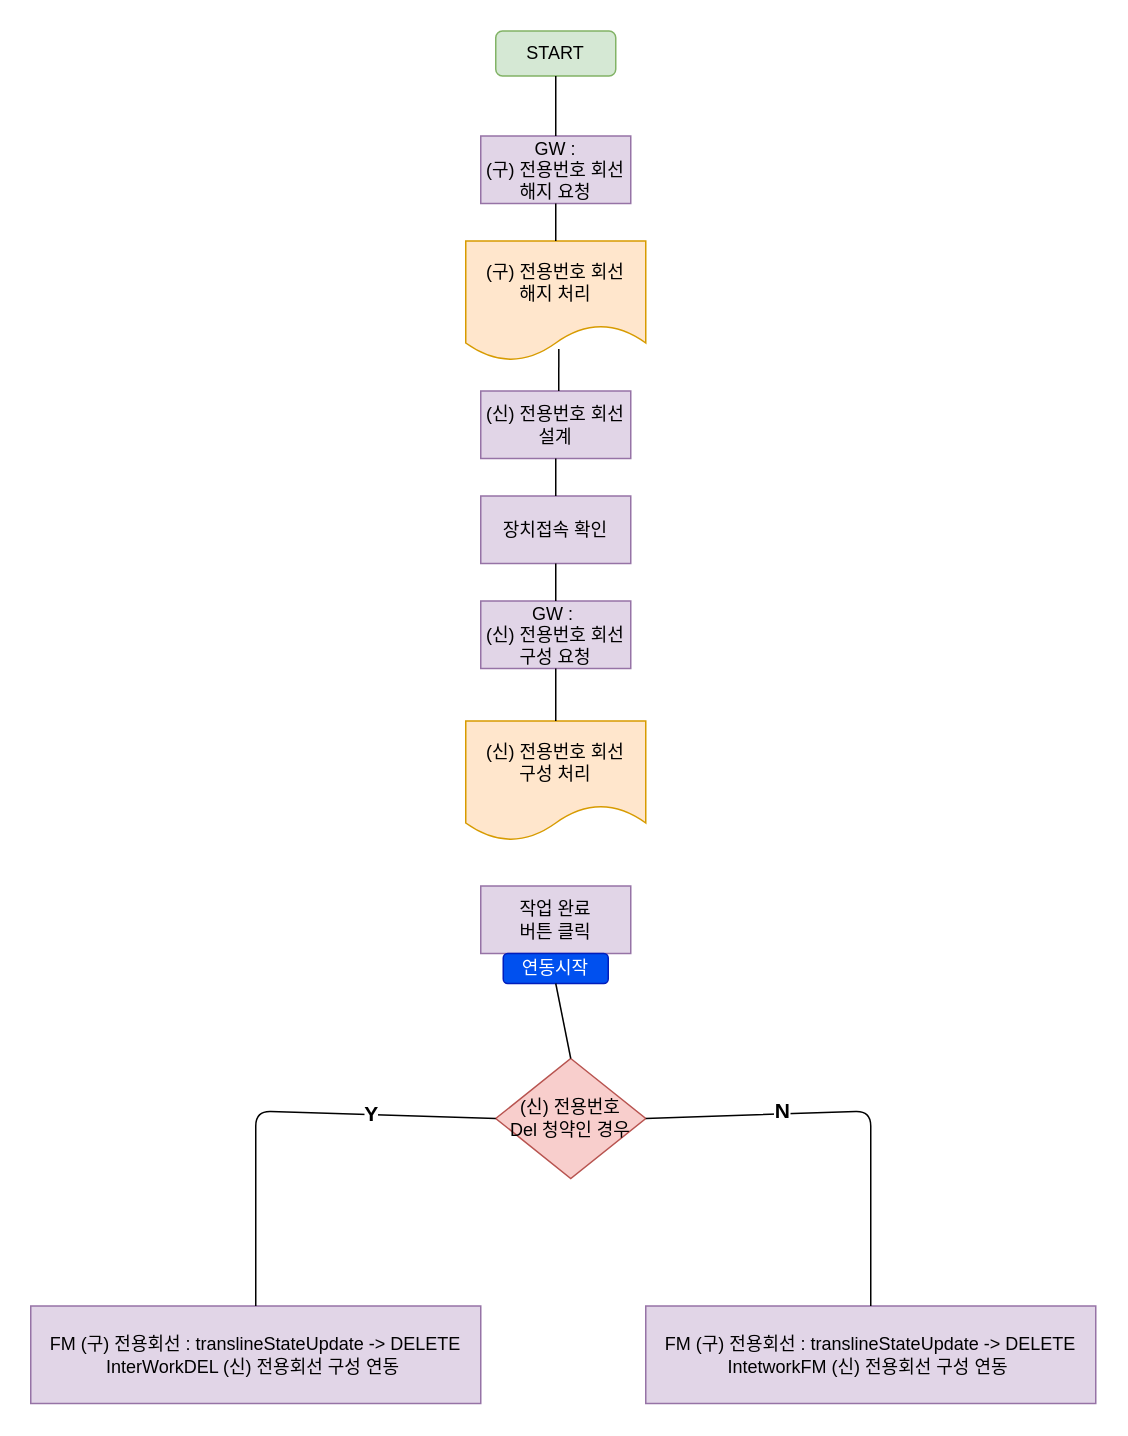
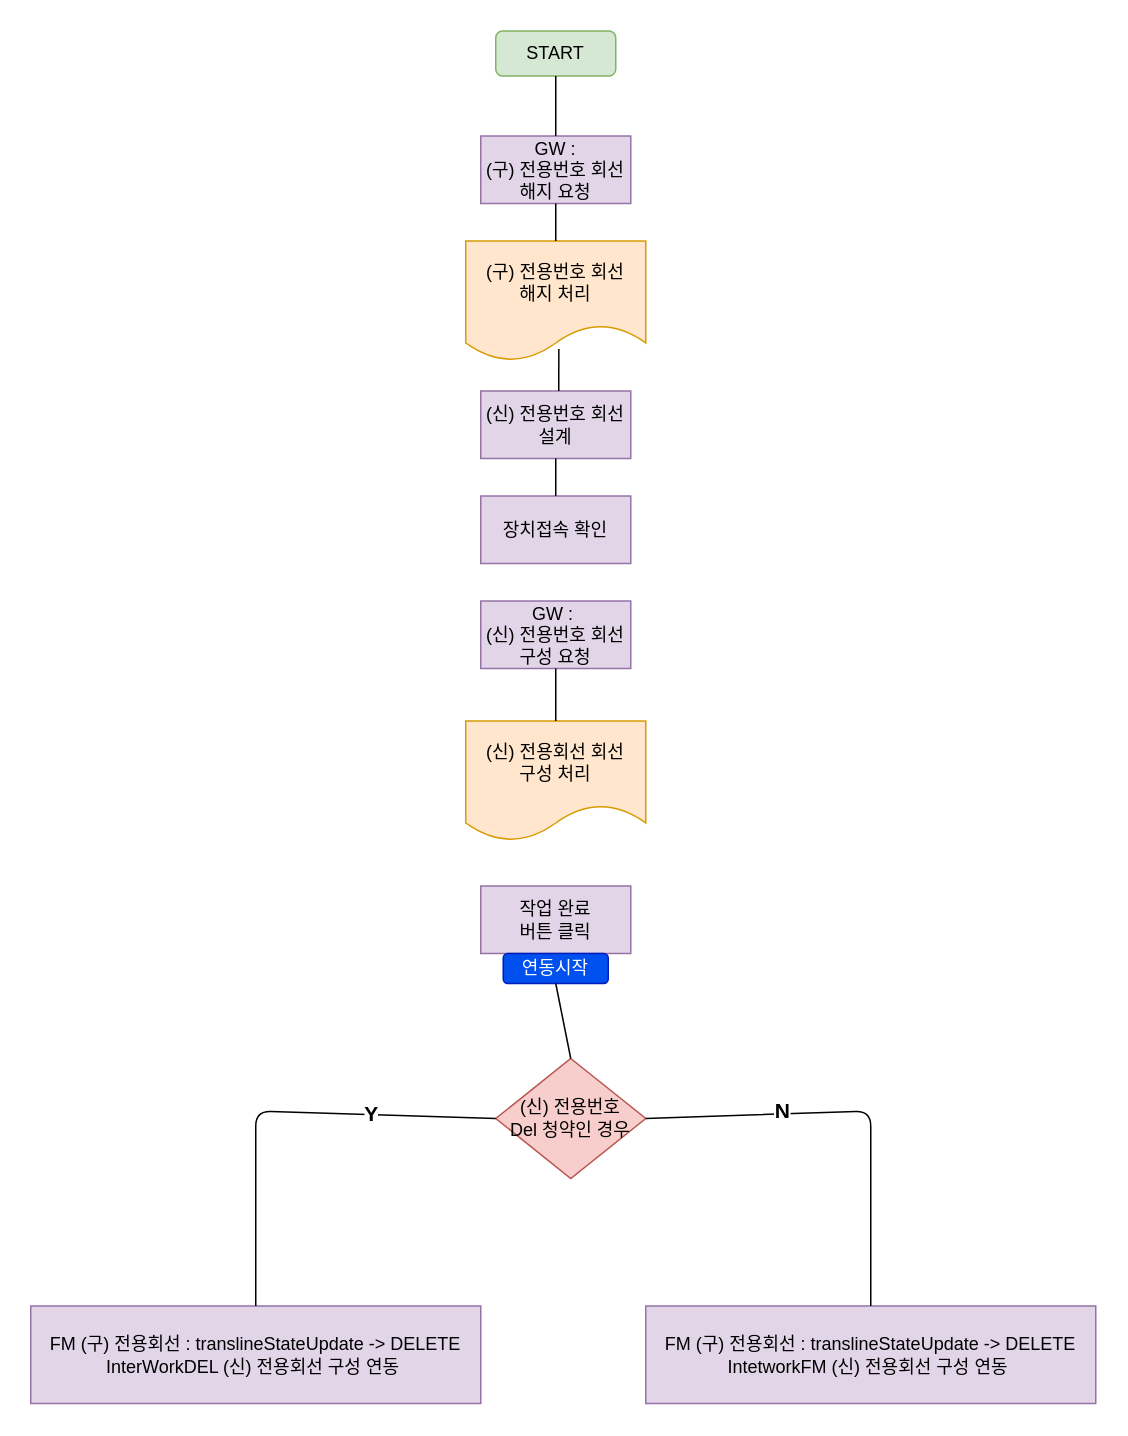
edge "장치접속 확인" -- "GW : (신) 전용번호 회선 구성 요청": removed
node "(신) 전용번호 회선 구성 처리": label "(신) 전용번호 회선 구성 처리" -> "(신) 전용회선 회선 구성 처리"
